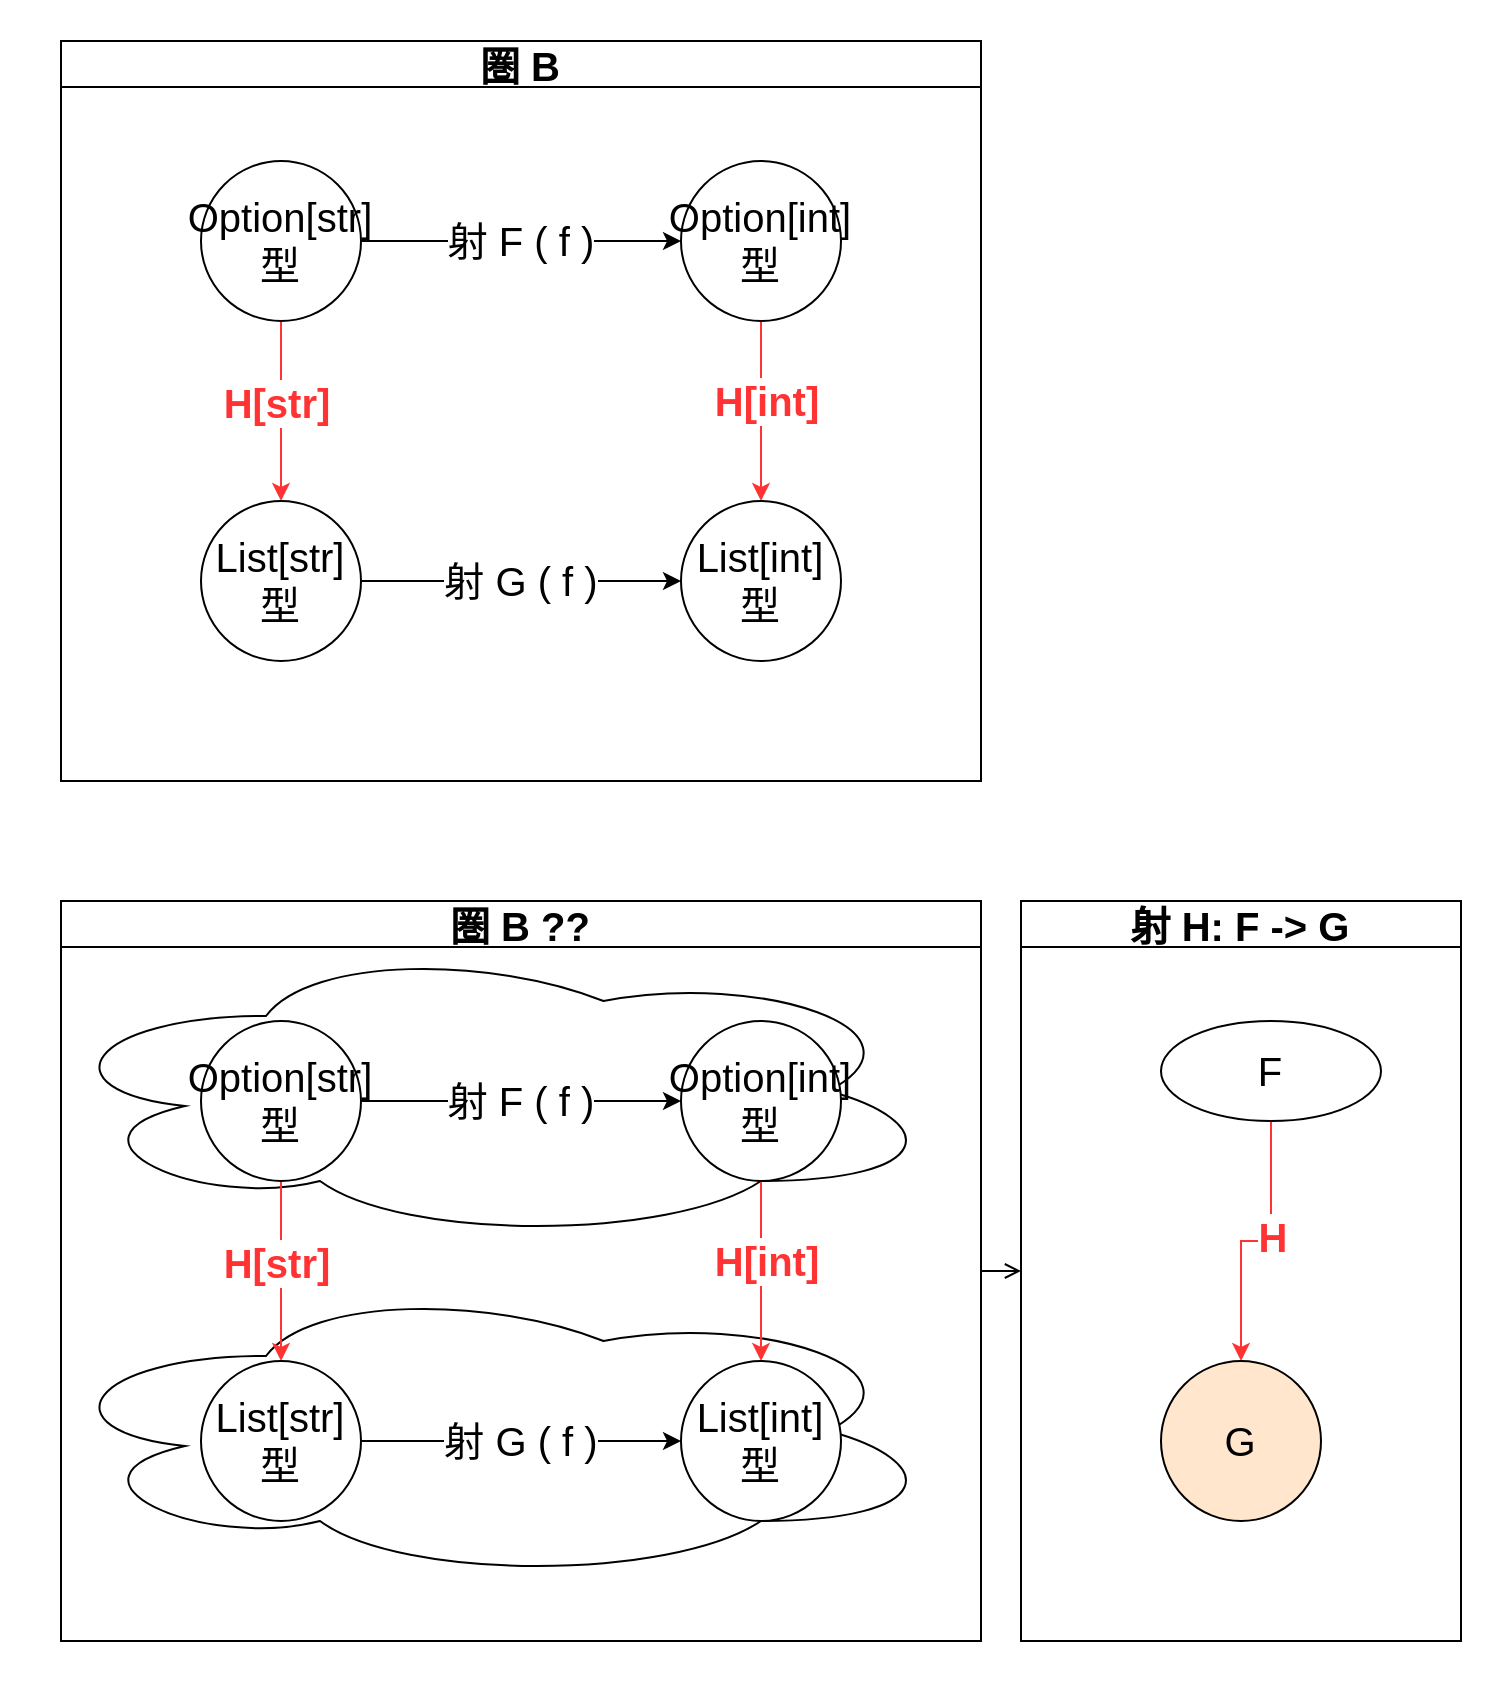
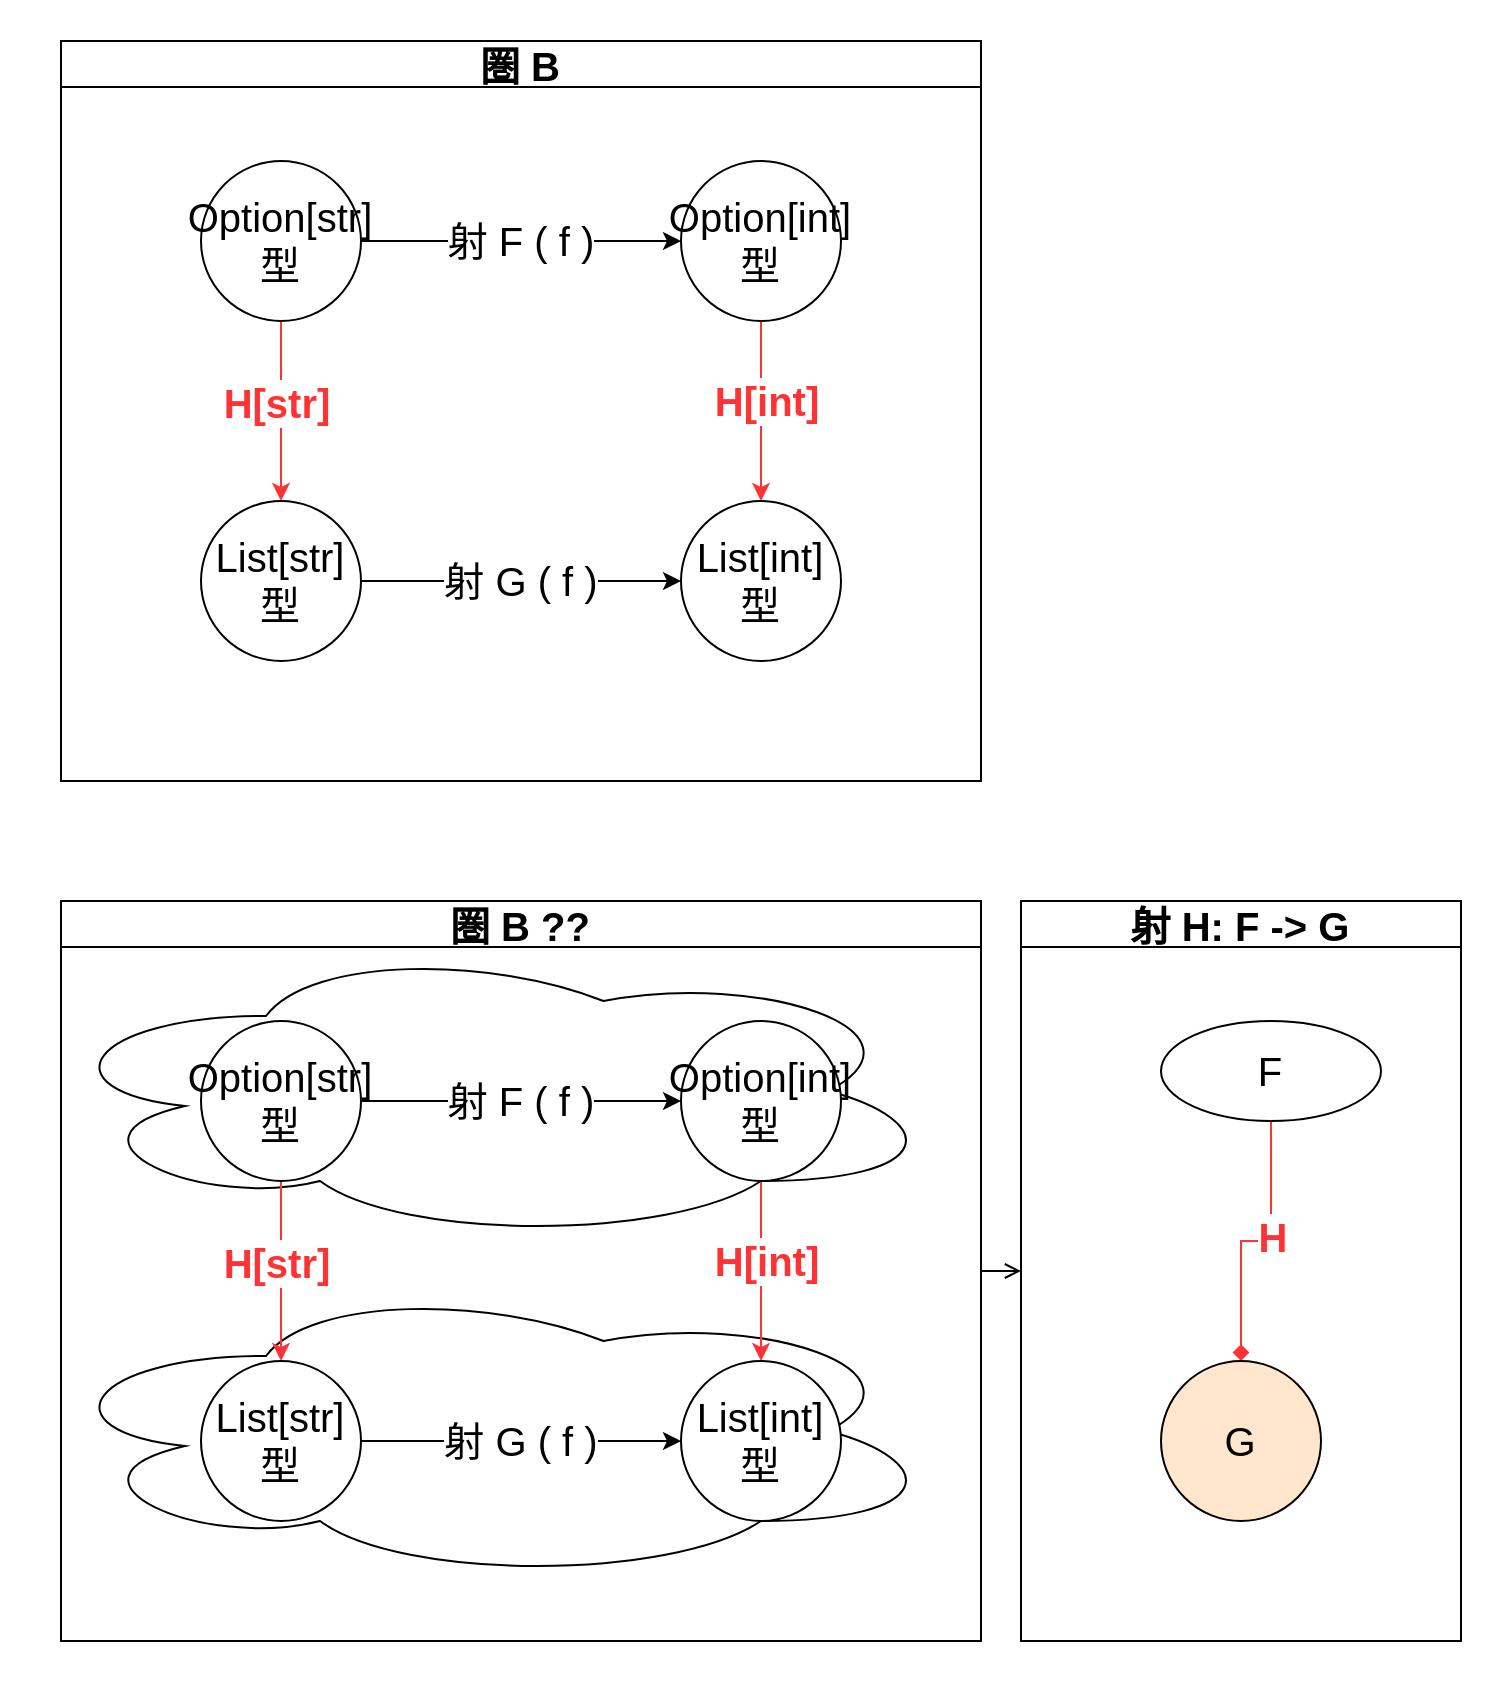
edge "F" -> "G": arrowhead classic -> diamond
